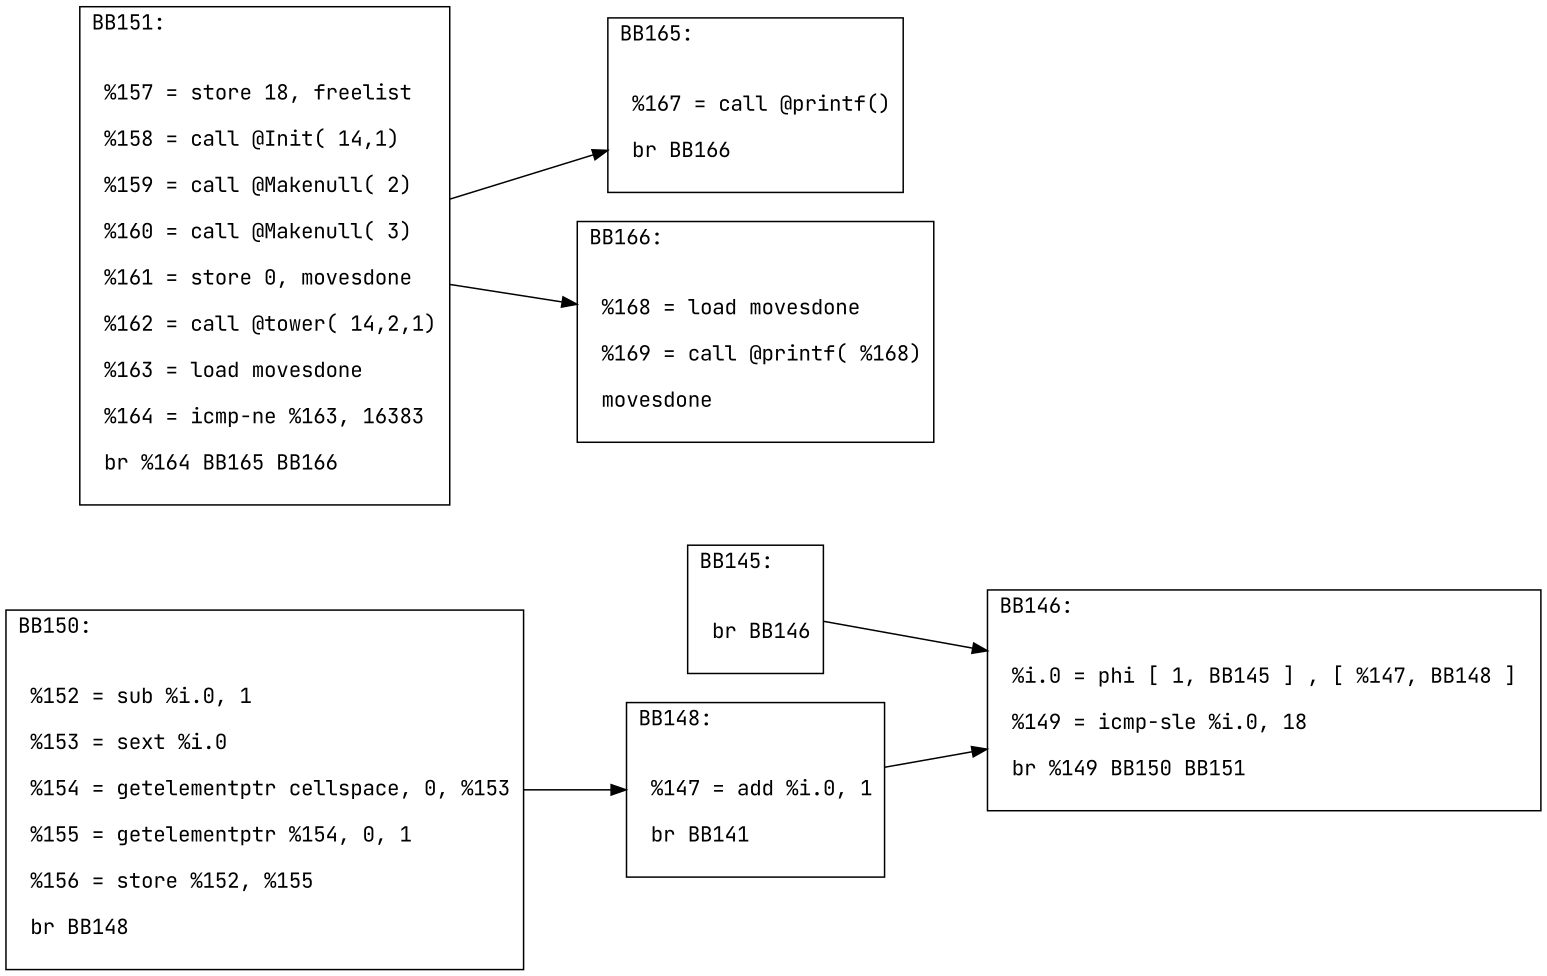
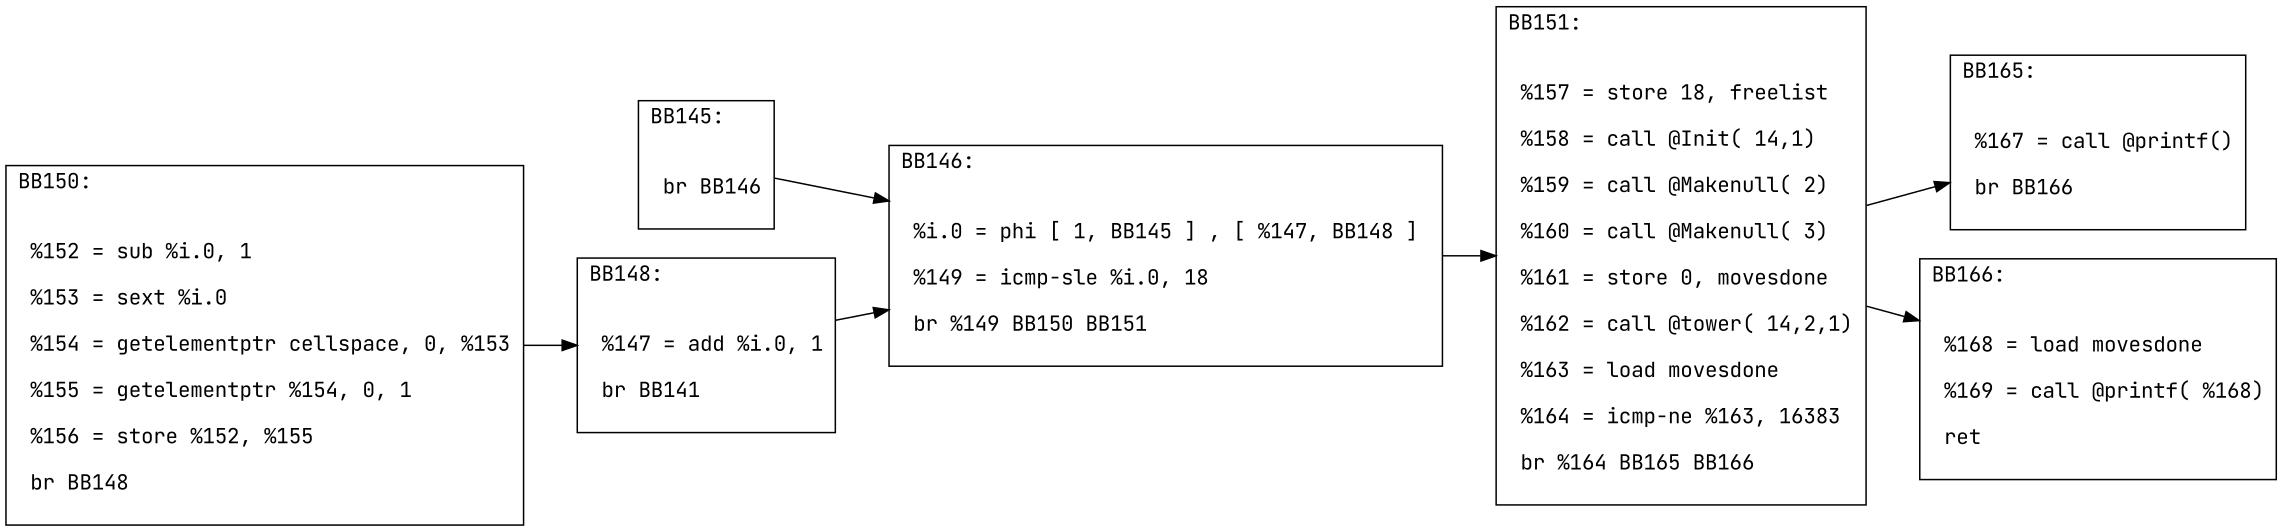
edge "BB146:" -> "BB151:": added
node "BB166:": text "movesdone" -> "ret"
